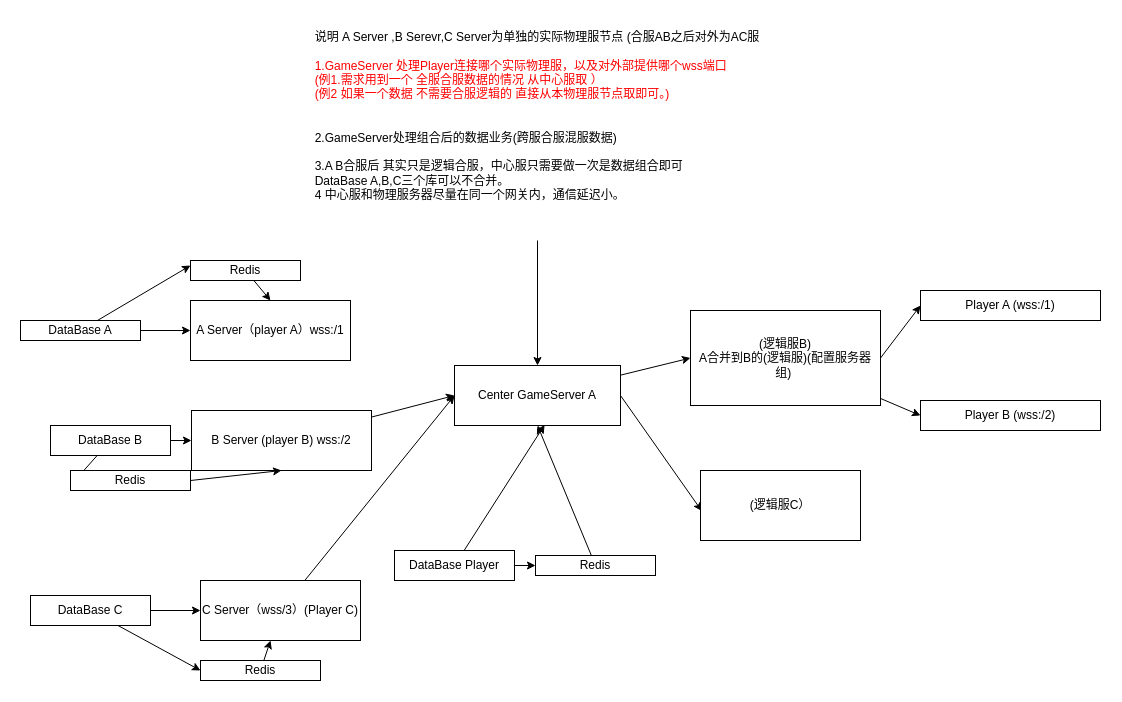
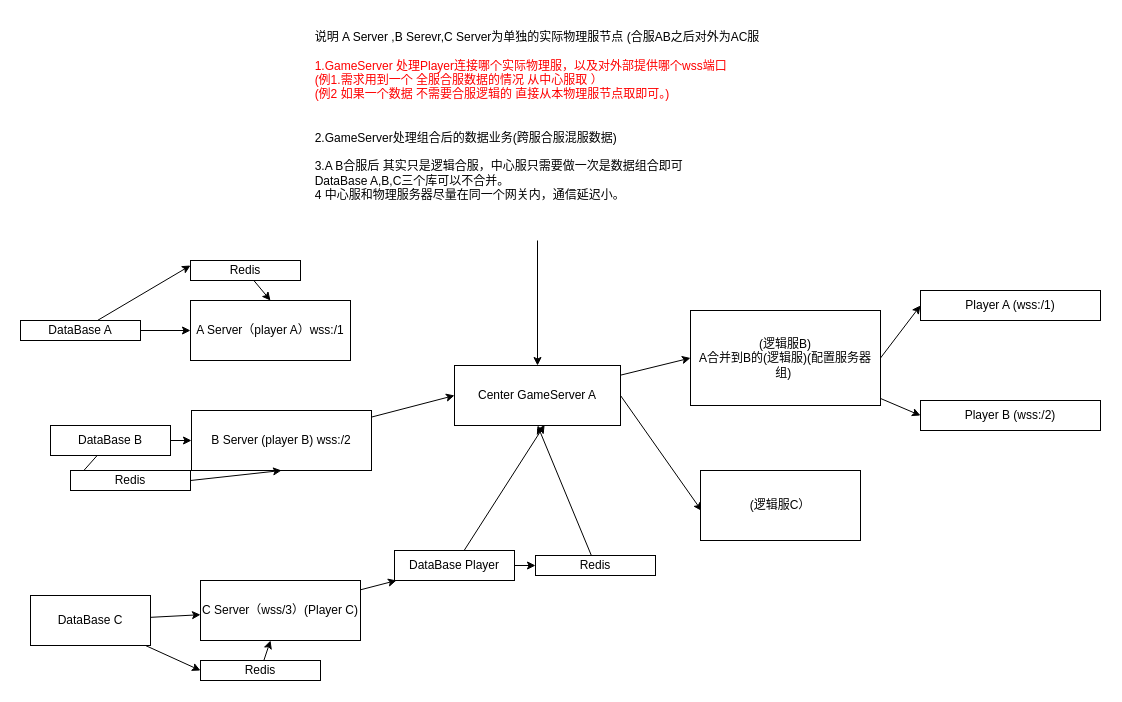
edge "C Server（wss/3）(Player C)" -> "Center GameServer A": now "C Server（wss/3）(Player C)" -> "DataBase Player"
node "DataBase C": size 120x30 -> 120x50
